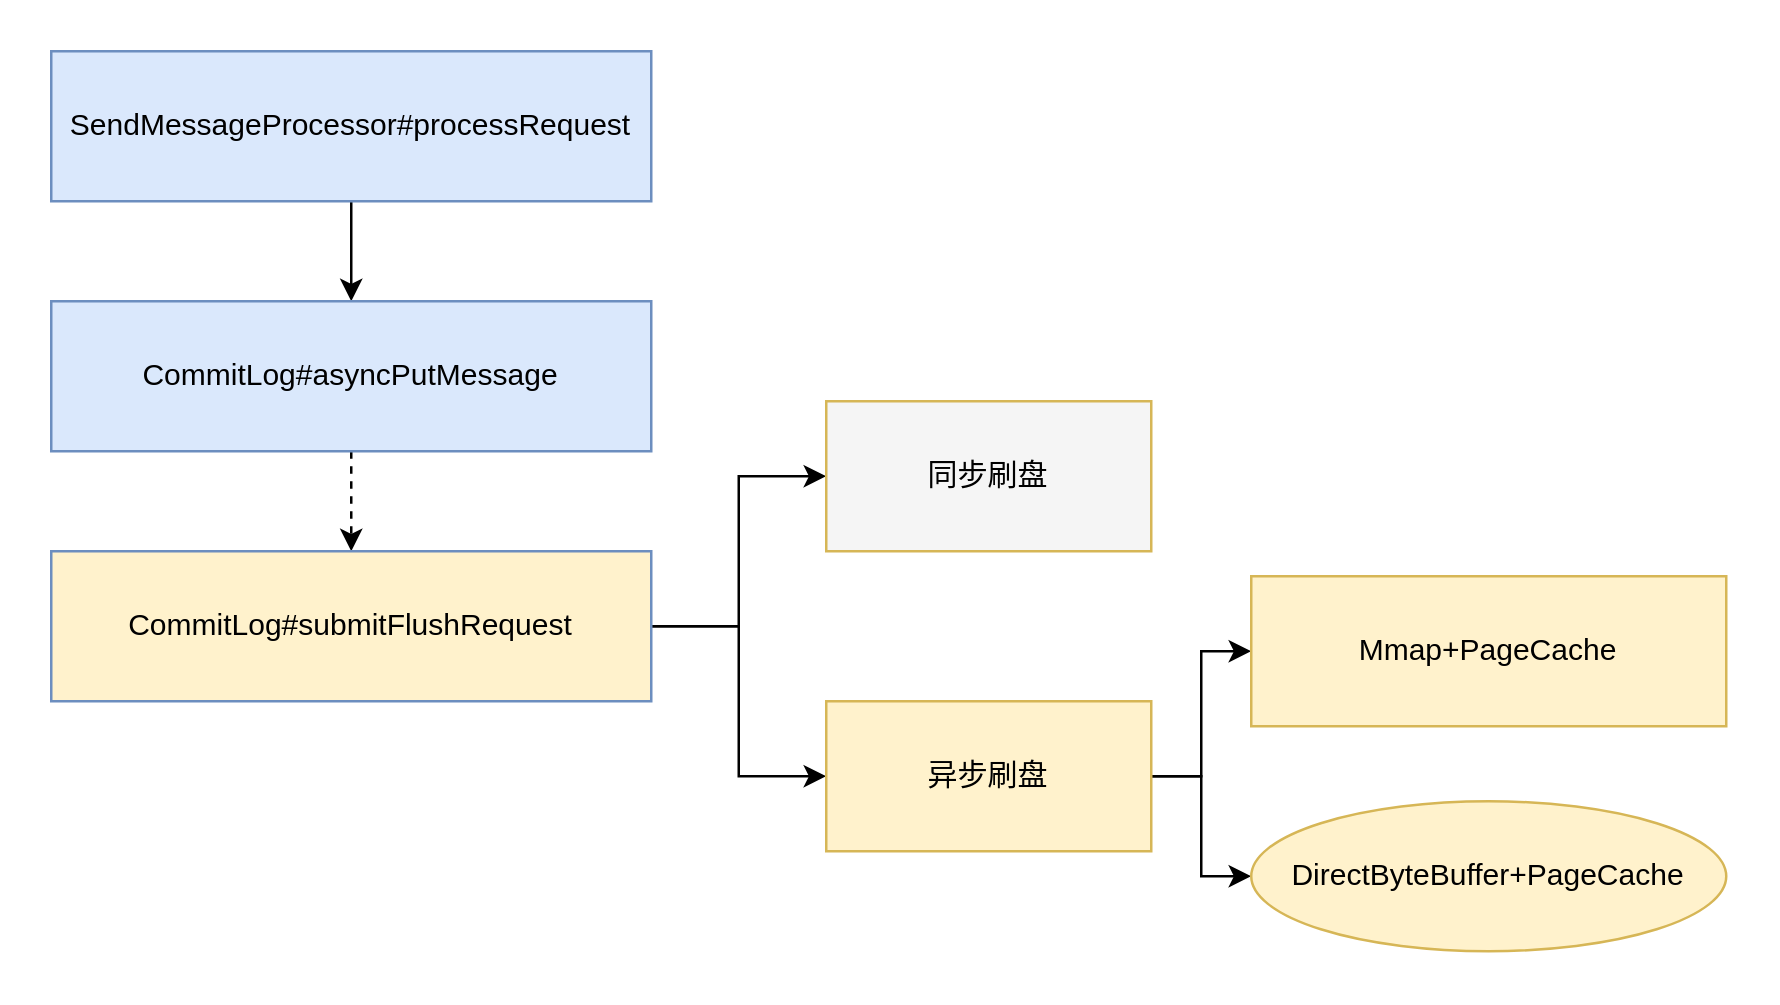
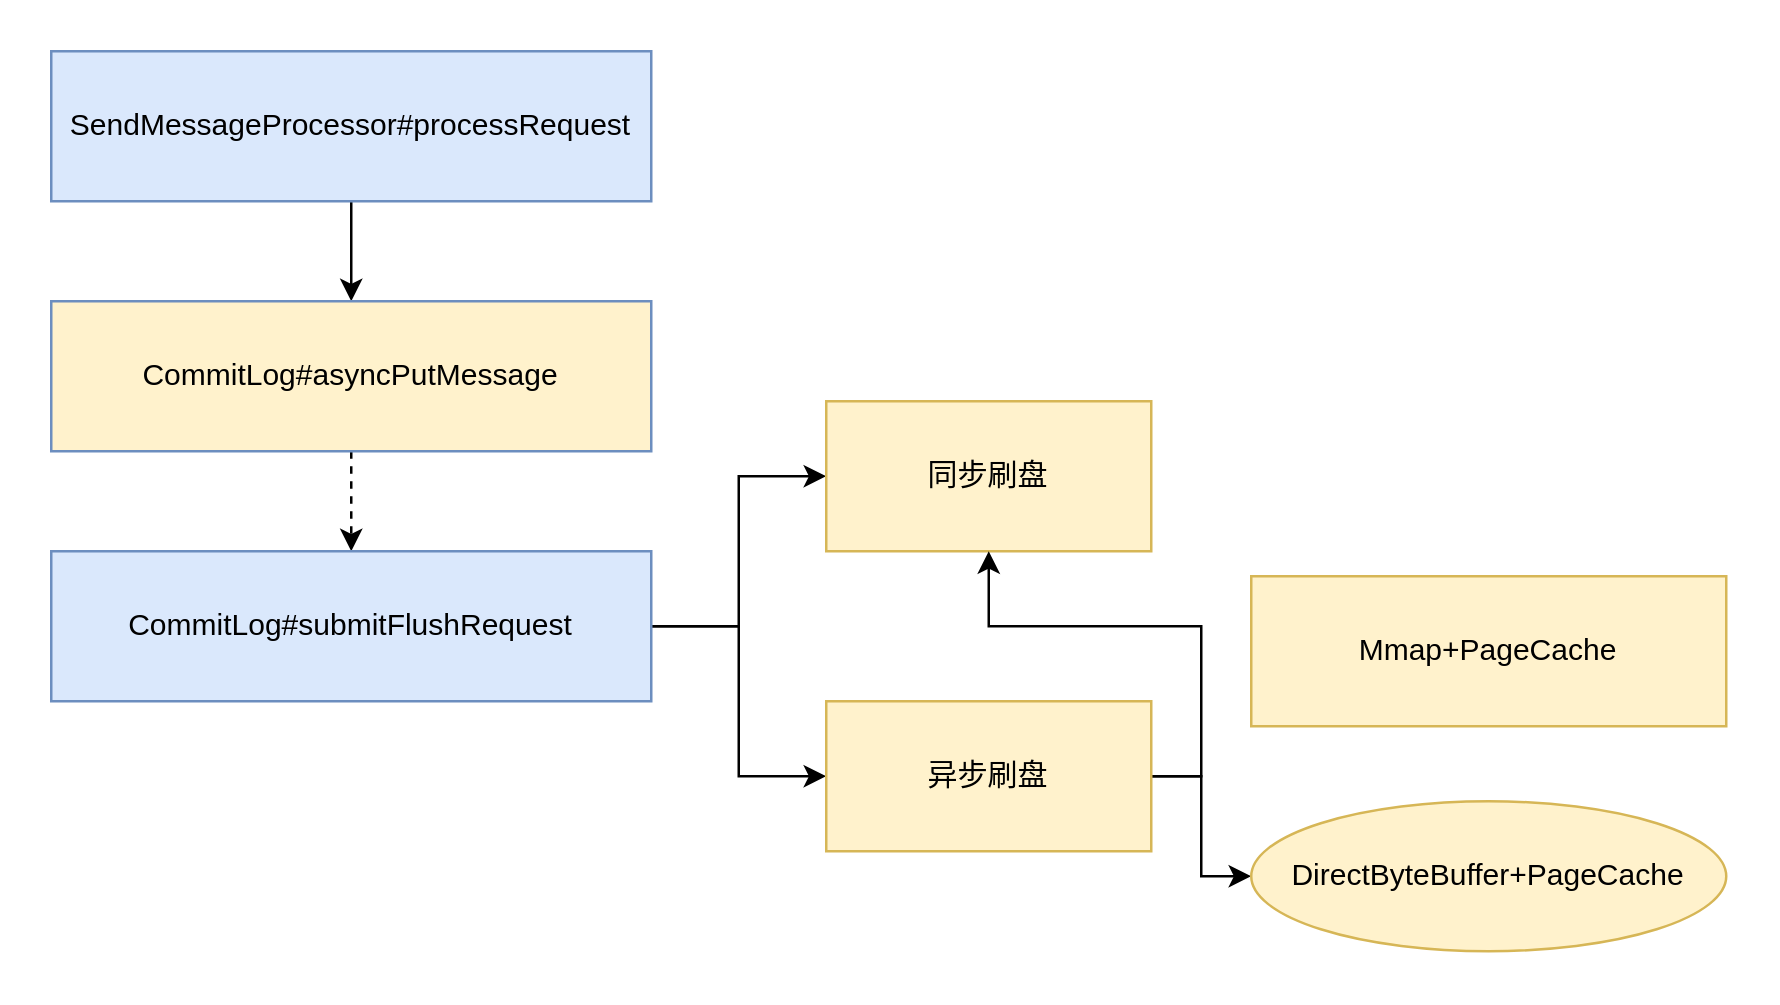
node "CommitLog#asyncPutMessage": fillcolor #dae8fc -> #fff2cc
node "同步刷盘": fillcolor #f5f5f5 -> #fff2cc
node "CommitLog#submitFlushRequest": fillcolor #fff2cc -> #dae8fc
edge "异步刷盘" -> "Mmap+PageCache": now "异步刷盘" -> "同步刷盘"
